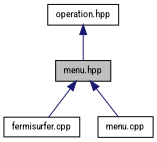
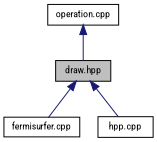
node "operation.hpp": label "operation.hpp" -> "operation.cpp"
node "menu.hpp": label "menu.hpp" -> "draw.hpp"
node "menu.cpp": label "menu.cpp" -> "hpp.cpp"
